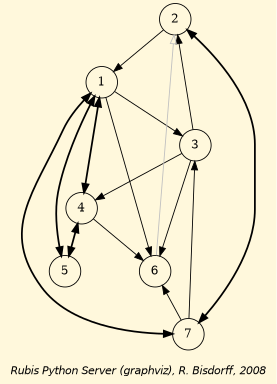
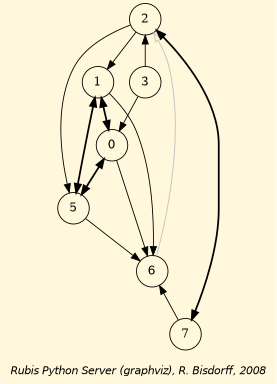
edge "2" -> "5": added
edge "1" -> "3": removed
edge "3" -> "6": now "5" -> "6"
node "4": label "4" -> "0"
edge "7" -> "3": removed
edge "1" -- "7": removed
